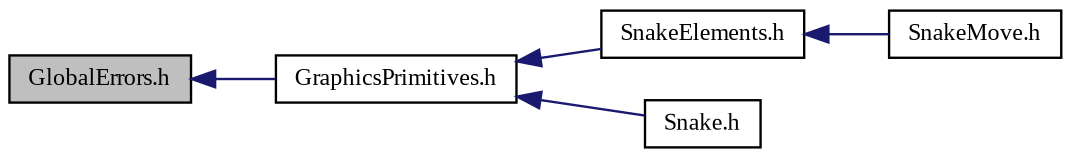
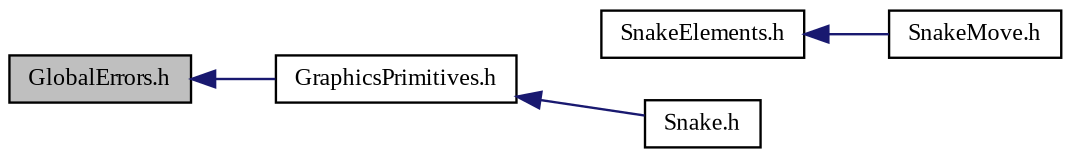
edge "SnakeElements.h" -> "GraphicsPrimitives.h": removed
